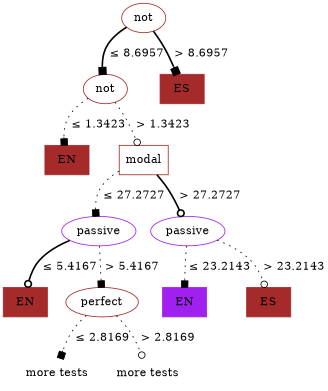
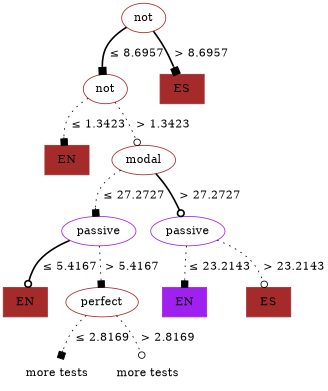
node "modal": shape box -> ellipse
